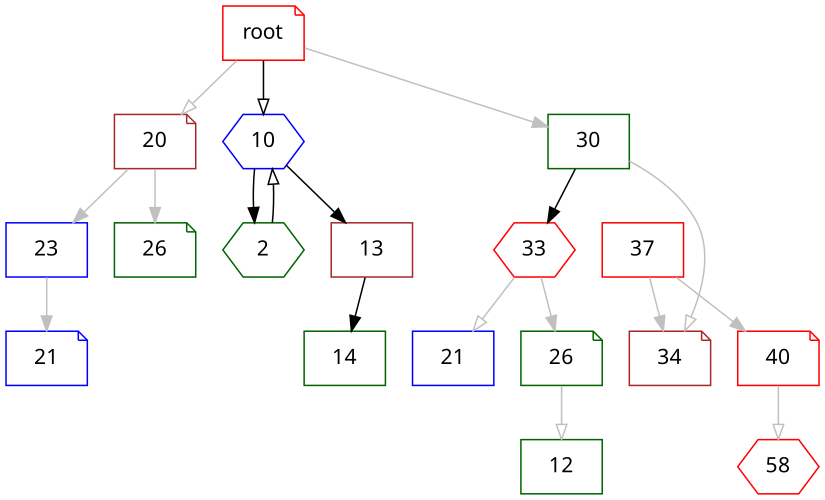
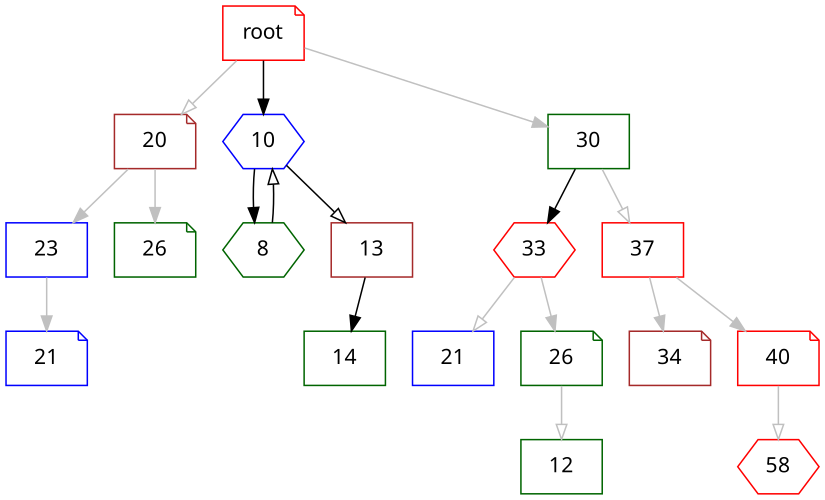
edge "root" -> "10": arrowhead onormal -> normal
edge "10" -> "13": arrowhead normal -> onormal
edge "30" -> "34": now "30" -> "37"
node "2": label "2" -> "8"
